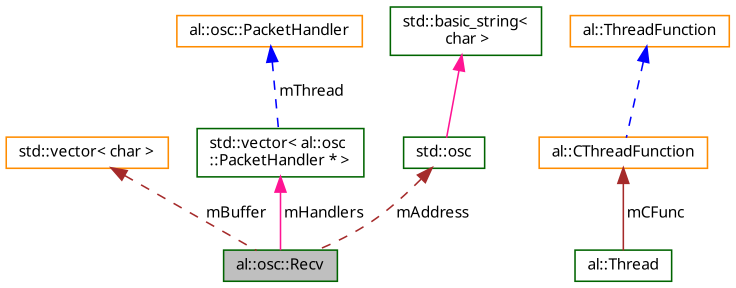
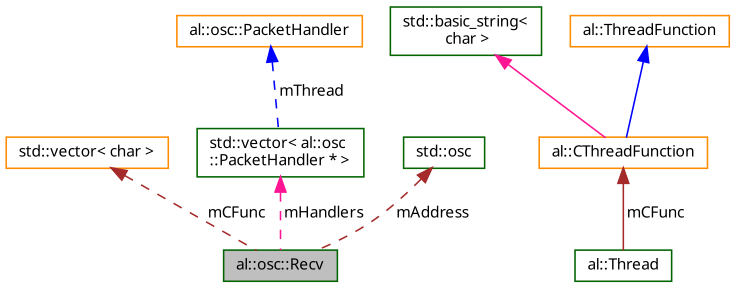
edge "al::CThreadFunction" -> "al::ThreadFunction": style dashed -> solid
edge "std::osc" -> "std::basic_string< char >": now "al::CThreadFunction" -> "std::basic_string< char >"
edge "al::osc::Recv" -> "std::vector< char >": label " mBuffer" -> " mCFunc"
edge "al::osc::Recv" -> "std::vector< al::osc ::PacketHandler * >": style solid -> dashed
